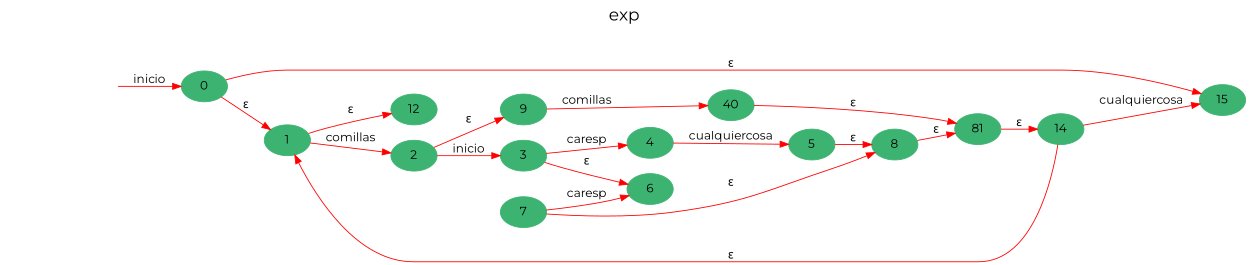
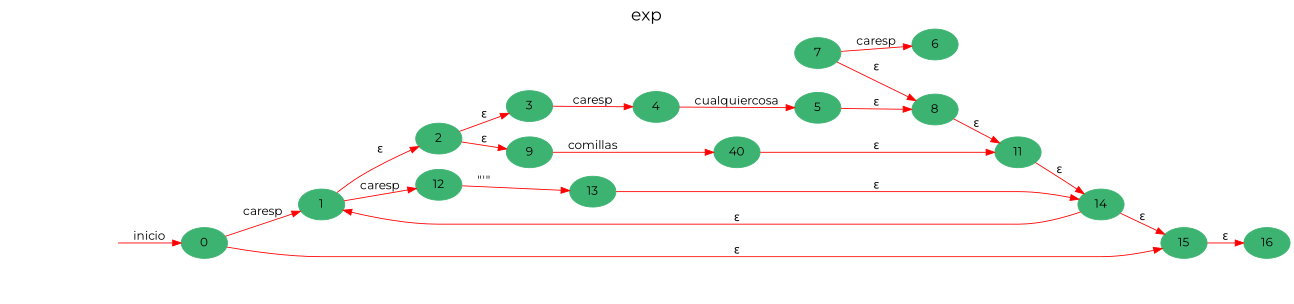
edge "14" -> "15": label "cualquiercosa" -> "ε"
edge "0" -> "1": label "ε" -> "caresp"
edge "1" -> "12": label "ε" -> "caresp"
node "81": label "81" -> "11"
edge "1" -> "2": label "comillas" -> "ε"
edge "2" -> "3": label "inicio" -> "ε"
edge "3" -> "6": removed, label "ε"
node "13": added
node "16": added
